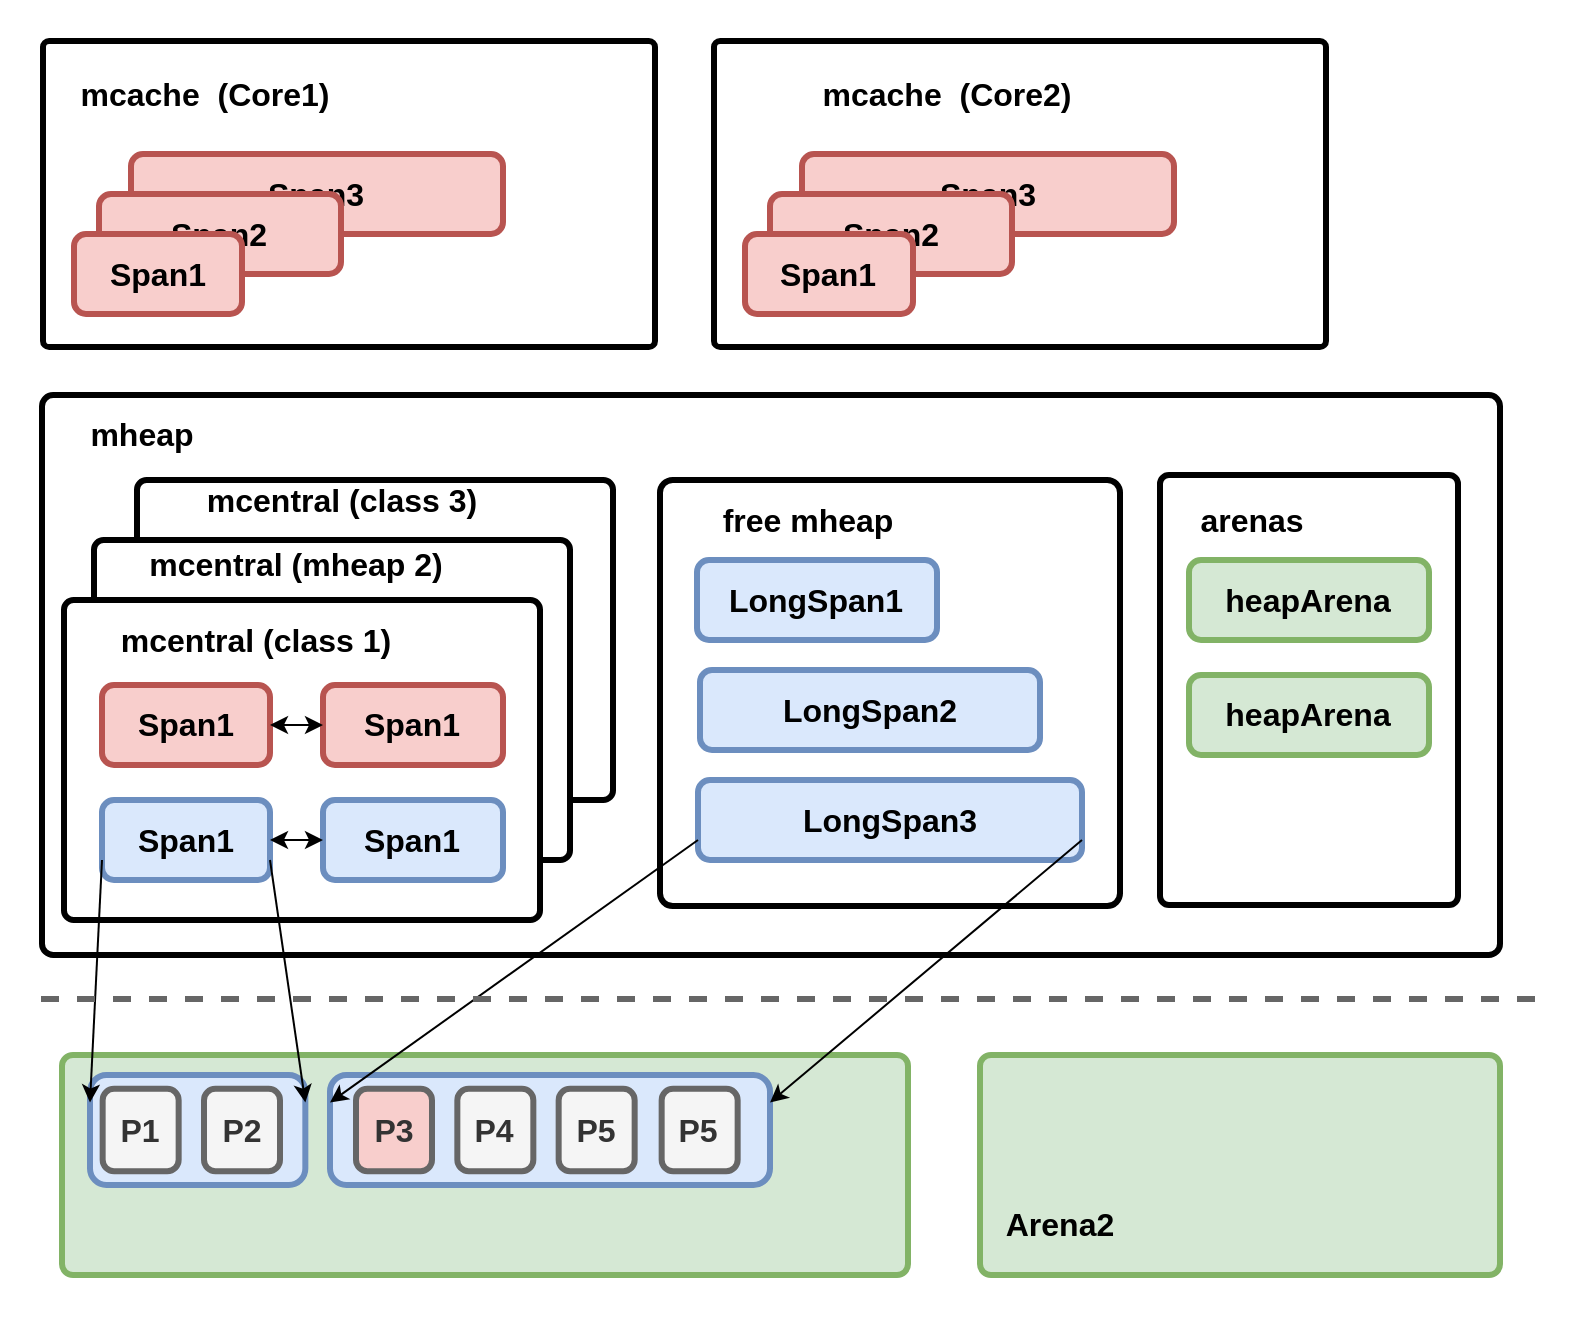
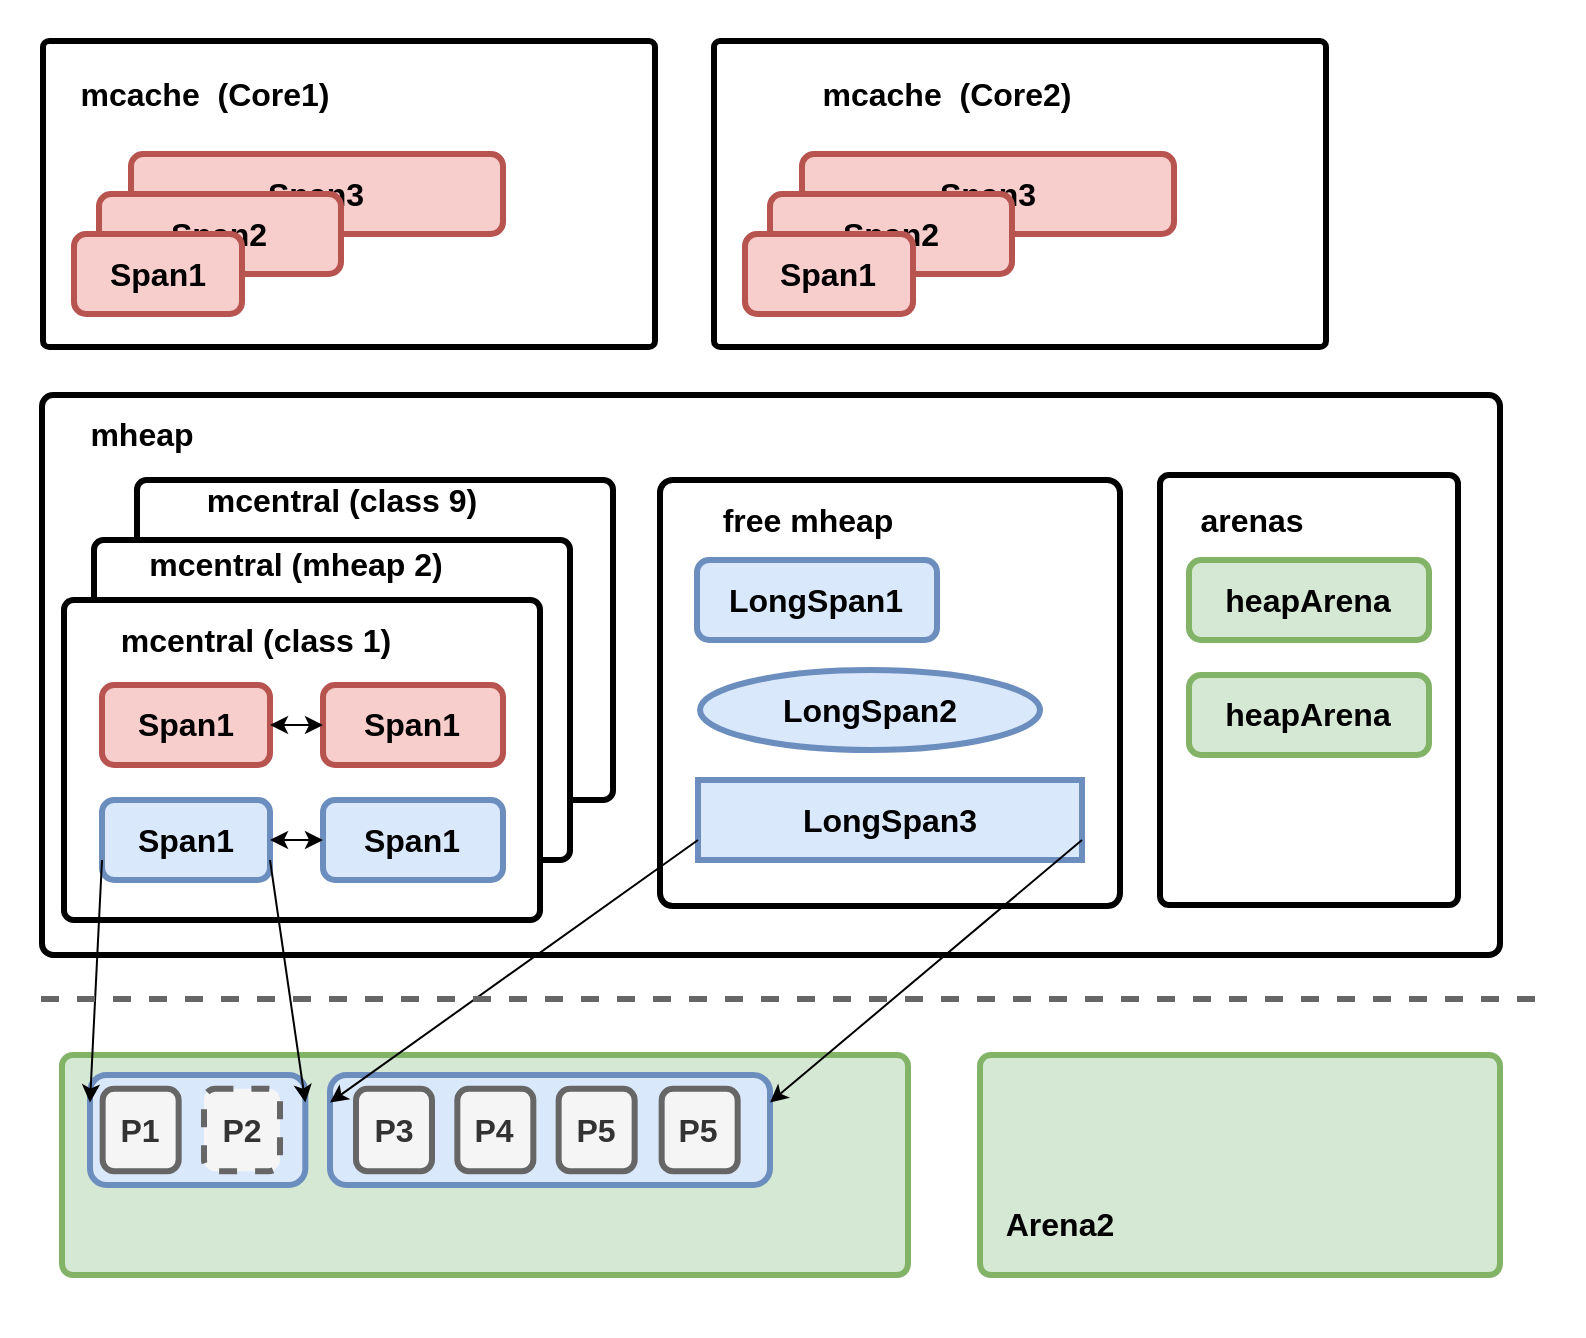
node "mcentral (class 3)": label "mcentral (class 3)" -> "mcentral (class 9)"
node "LongSpan2": shape rounded rectangle -> ellipse
node "LongSpan3": shape rounded rectangle -> rectangle
node "P2": style solid -> dashed
node "P3": fillcolor #f8cecc -> #f5f5f5
